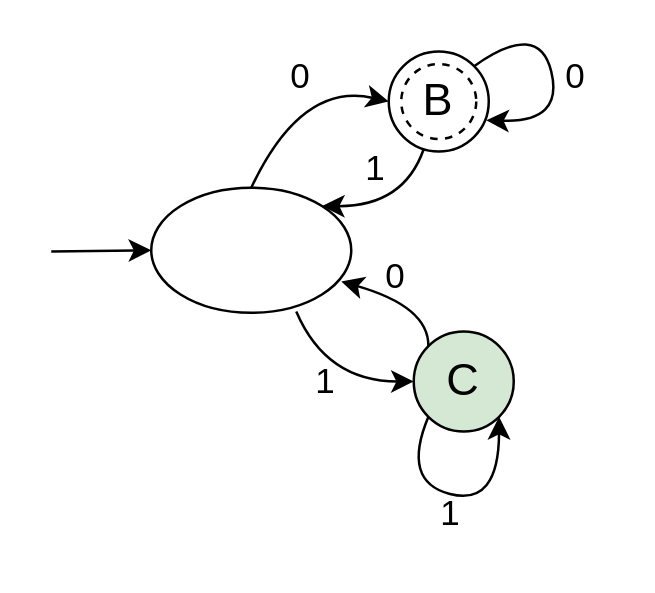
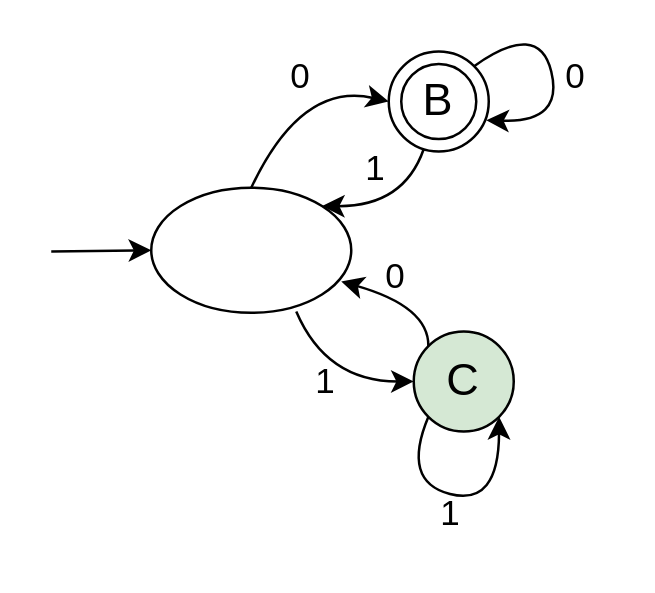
node "B": style dashed -> solid
